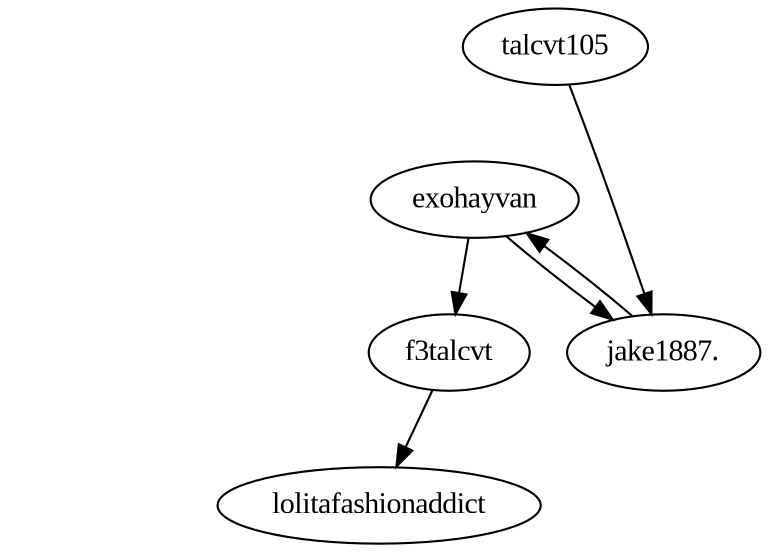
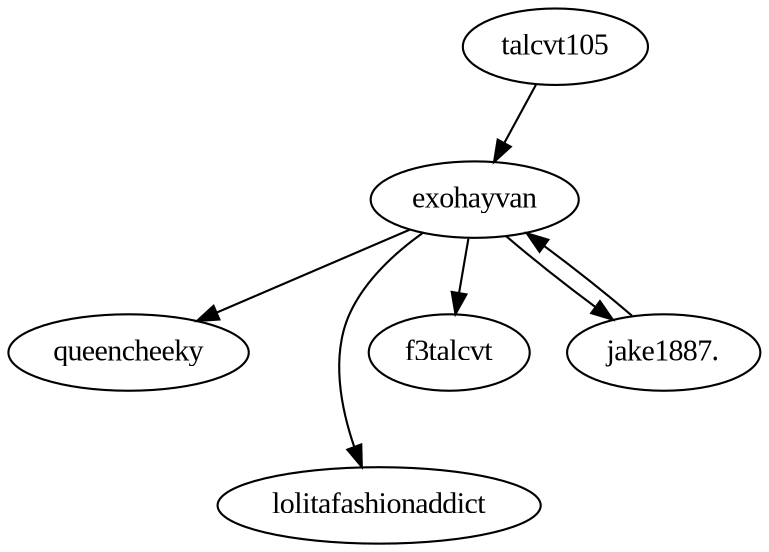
edge "talcvt105" -> "jake1887.": now "talcvt105" -> "exohayvan"
node "queencheeky": added
edge "f3talcvt" -> "lolitafashionaddict": now "exohayvan" -> "lolitafashionaddict"
